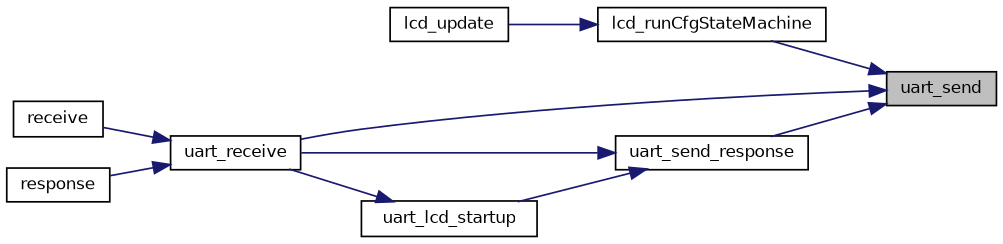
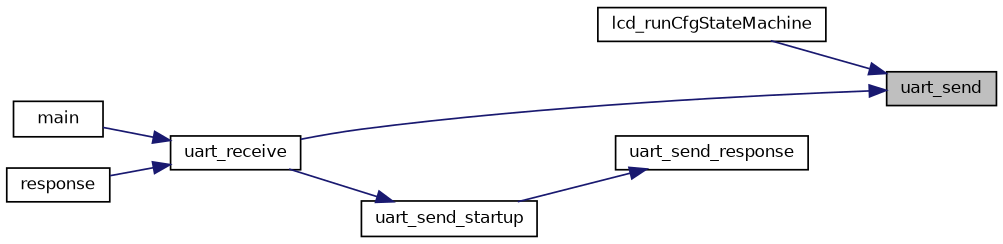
node "lcd_update": removed
node "receive": label "receive" -> "main"
edge "uart_send_response" -> "uart_send": removed
edge "uart_receive" -> "uart_send_response": removed
node "uart_lcd_startup": label "uart_lcd_startup" -> "uart_send_startup"
